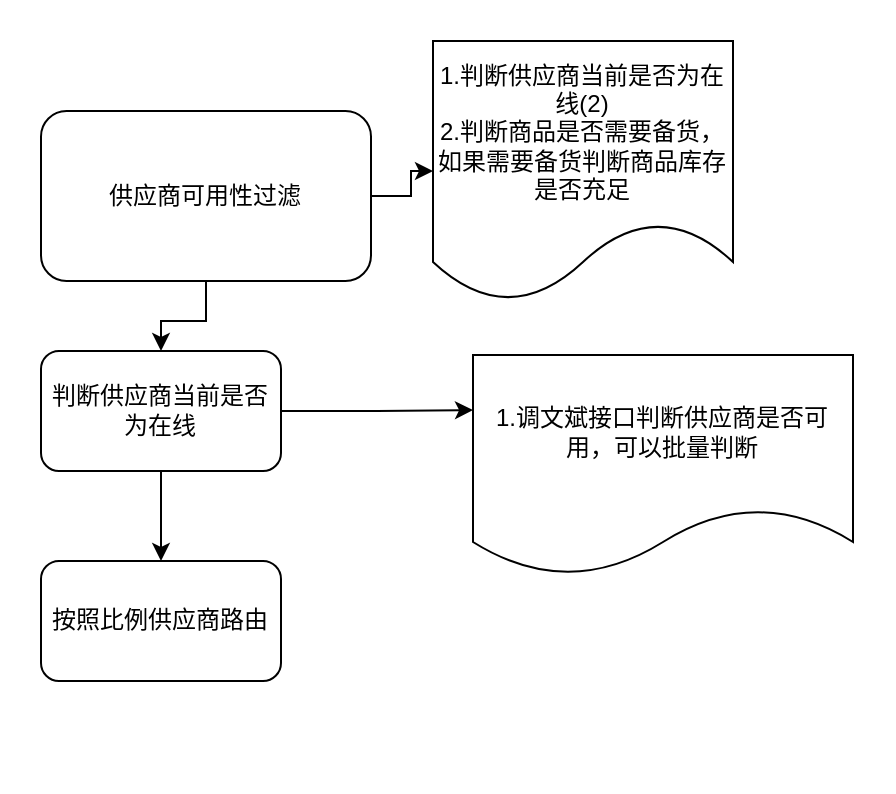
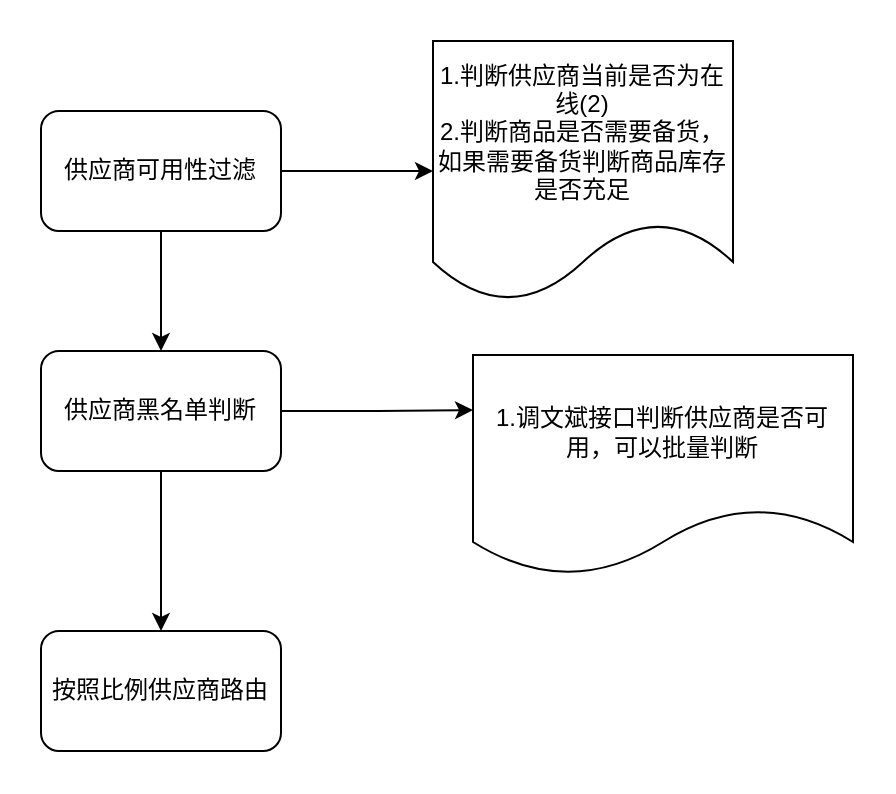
node "供应商可用性过滤": size 330x170 -> 240x120
node "判断供应商当前是否为在线": label "判断供应商当前是否为在线" -> "供应商黑名单判断"
node "按照比例供应商路由": moved (161, 621) -> (161, 691)
